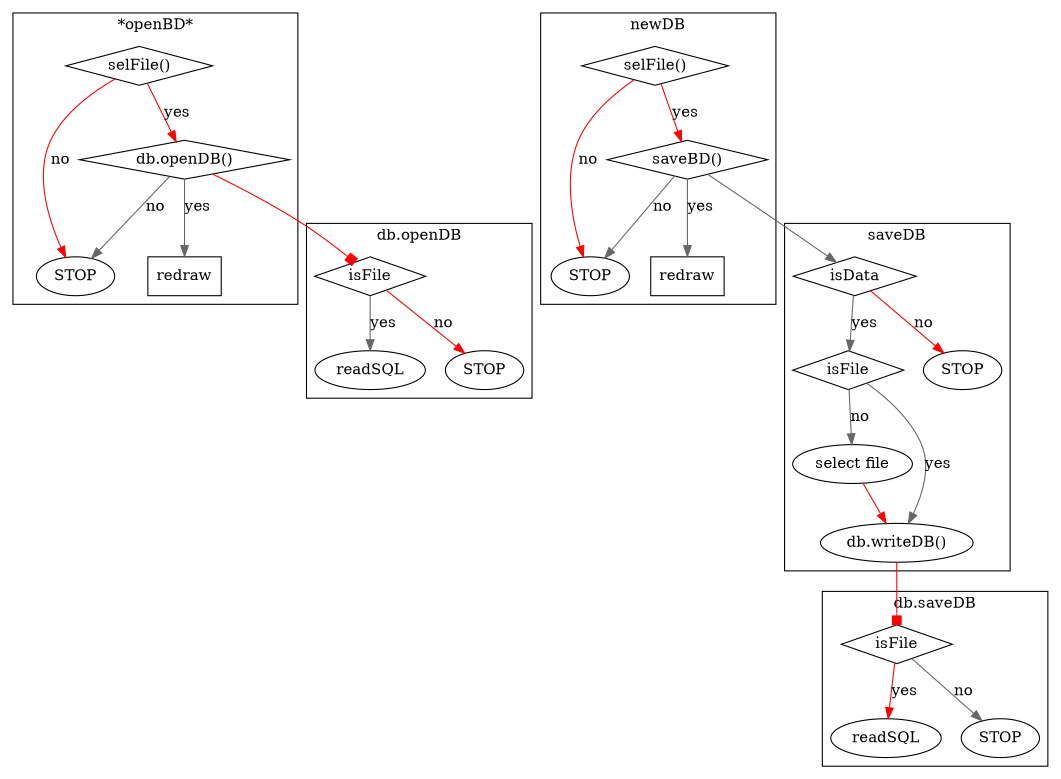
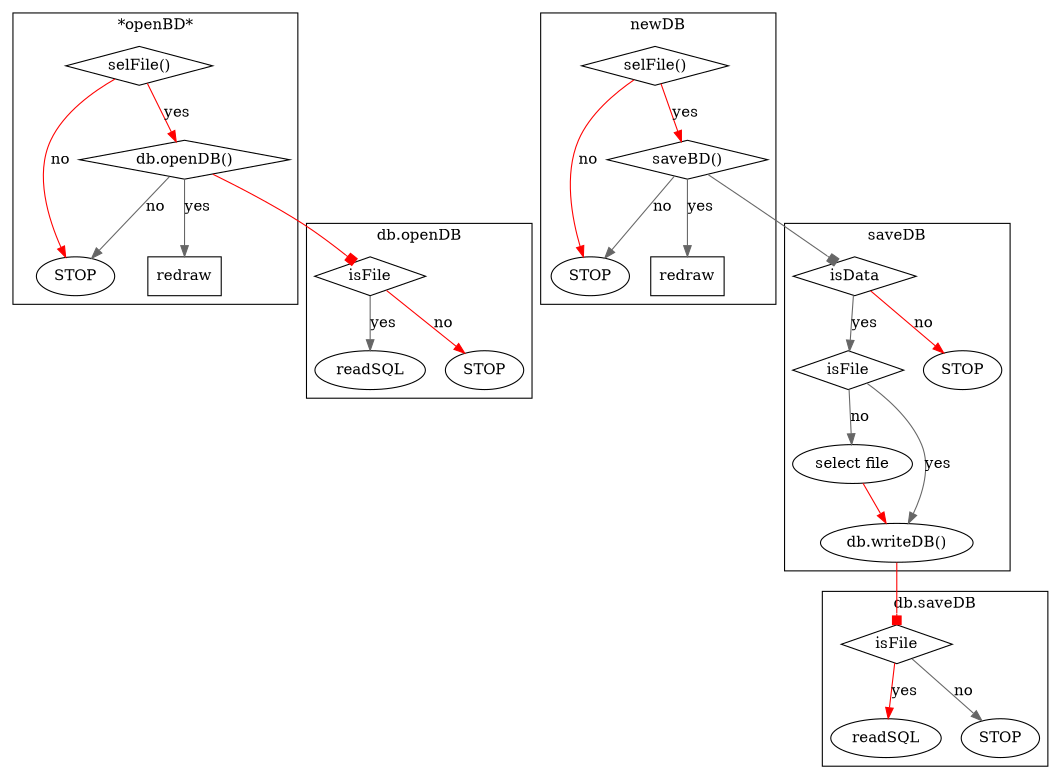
edge "saveBD()" -> "isData": arrowhead normal -> box
